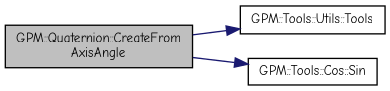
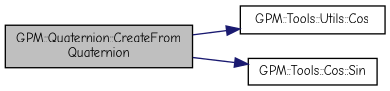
node "GPM::Tools::Utils::Tools": label "GPM::Tools::Utils::Tools" -> "GPM::Tools::Utils::Cos"
node "GPM::Quaternion::CreateFrom AxisAngle": label "GPM::Quaternion::CreateFrom AxisAngle" -> "GPM::Quaternion::CreateFrom Quaternion"
